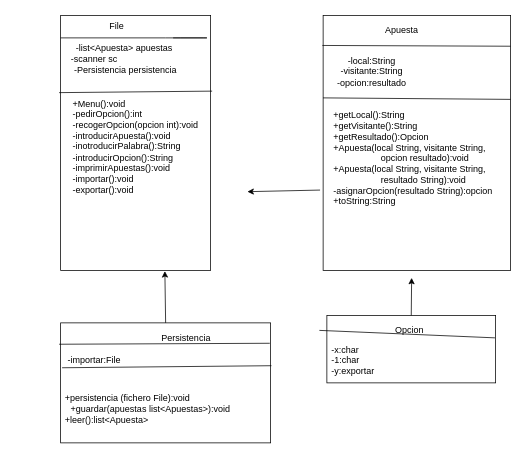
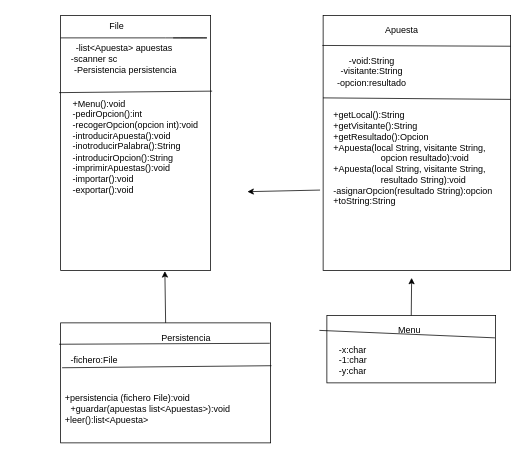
node "-local:String -visitante:String -opcion:resultado": label "-local:String -visitante:String -opcion:resultado" -> "-void:String -visitante:String -opcion:resultado"
node "Opcion": label "Opcion" -> "Menu"
node "-importar:File": label "-importar:File" -> "-fichero:File"
node "-x:char -1:char -y:exportar": label "-x:char -1:char -y:exportar" -> "-x:char -1:char -y:char"
